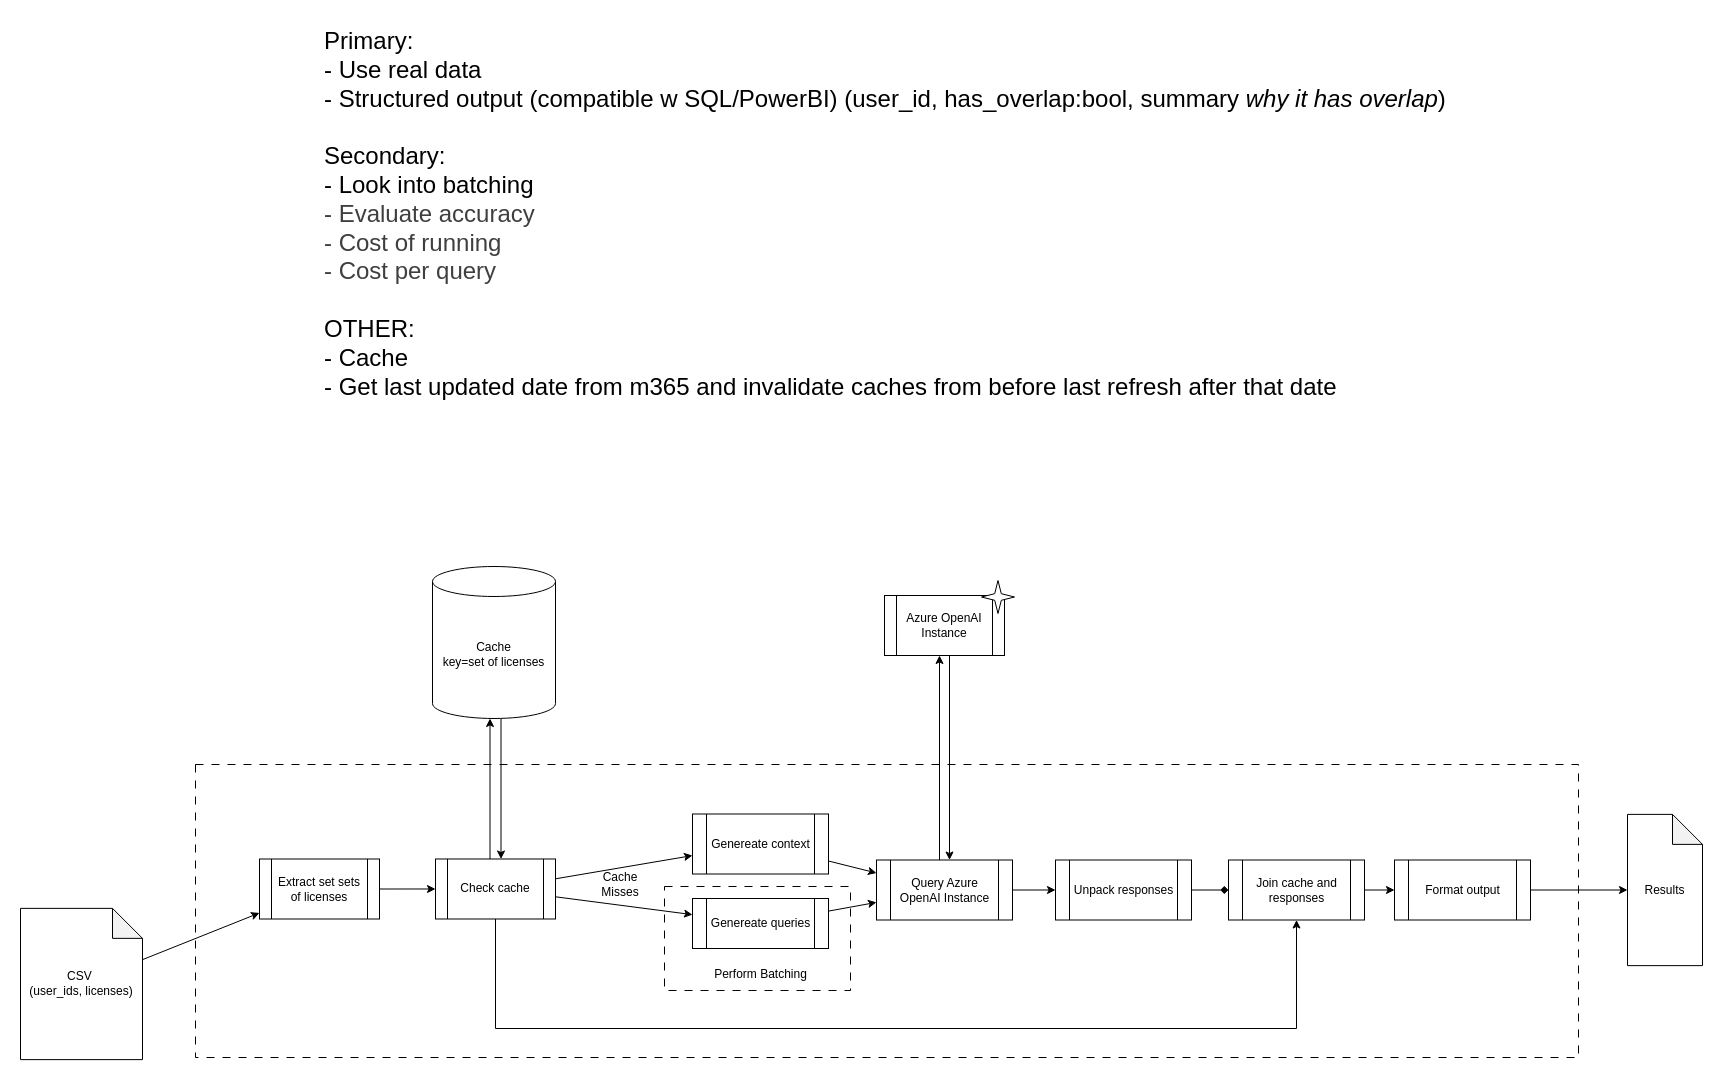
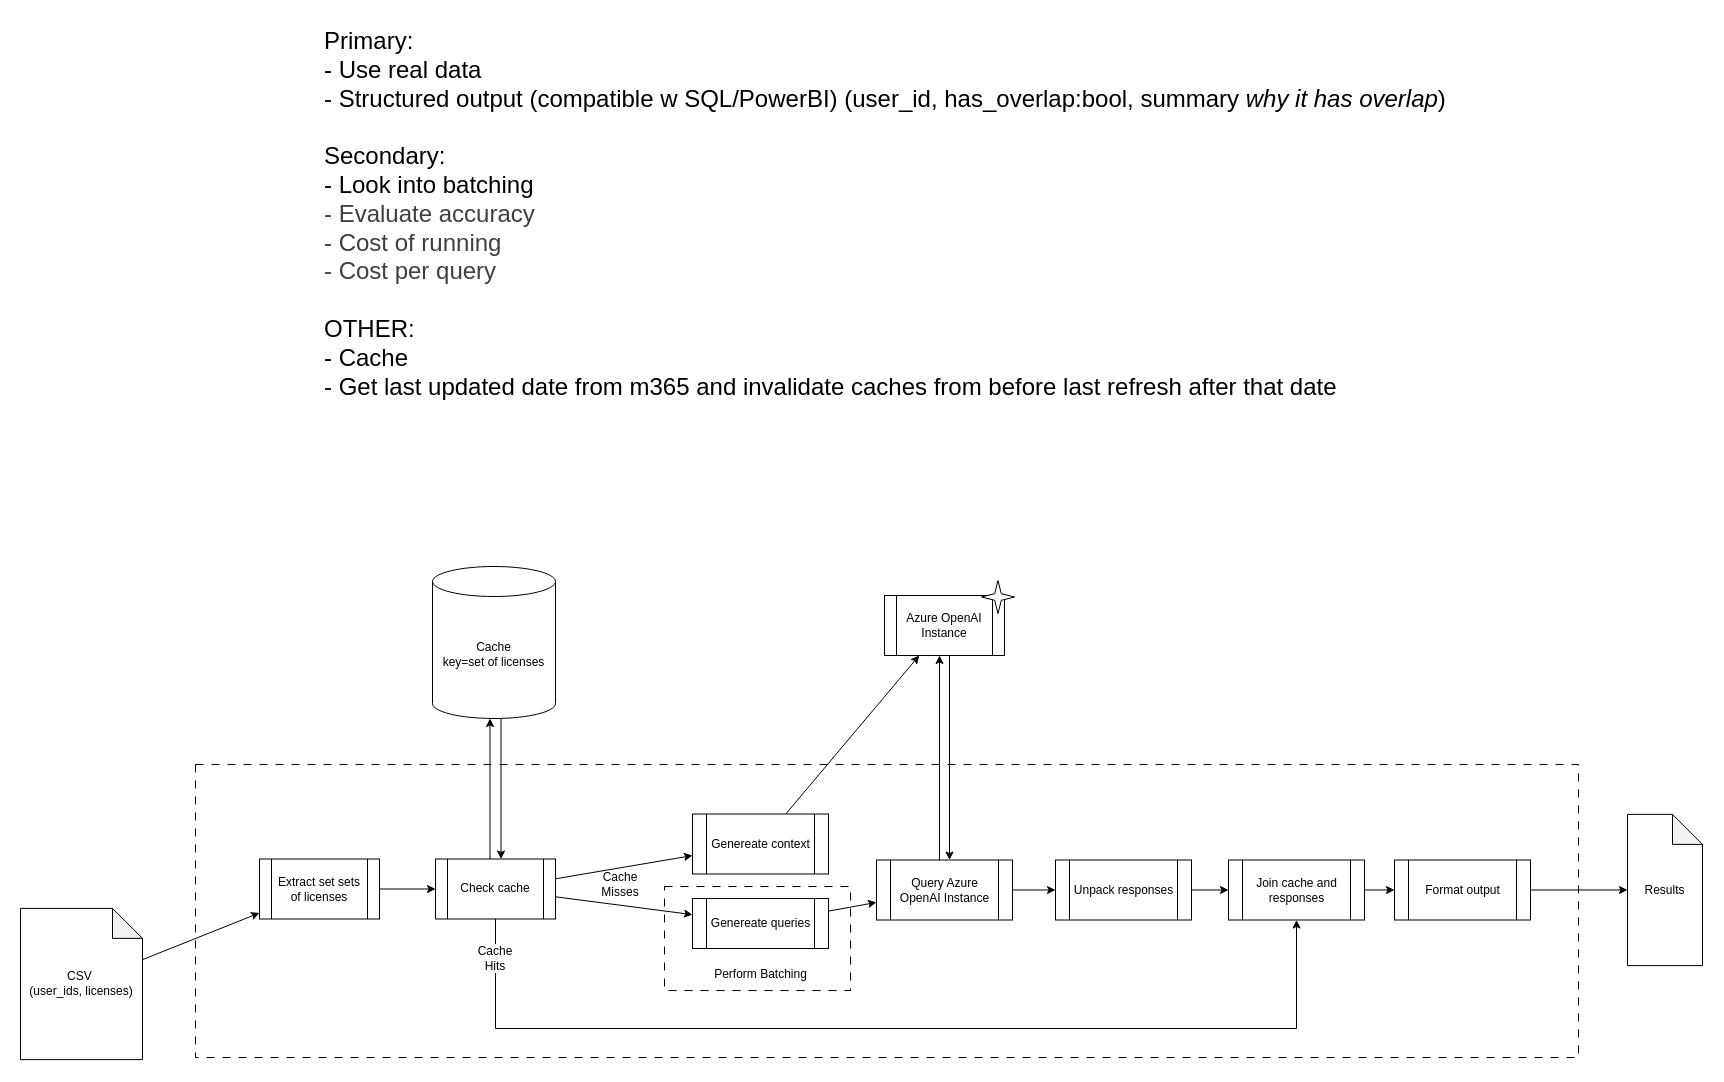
edge "Genereate context" -> "Query Azure OpenAI Instance": now "Genereate context" -> "Azure OpenAI Instance"
edge "Unpack responses" -> "Join cache and responses": arrowhead diamond -> classic
node "Cache Hits": added
